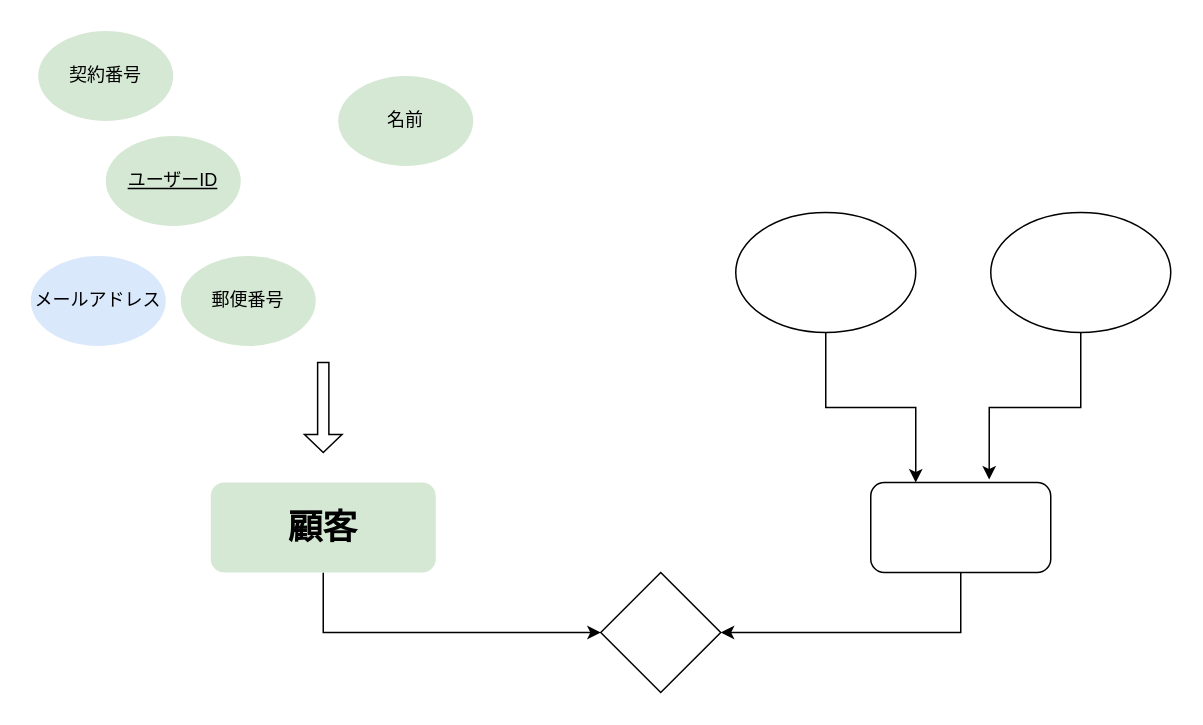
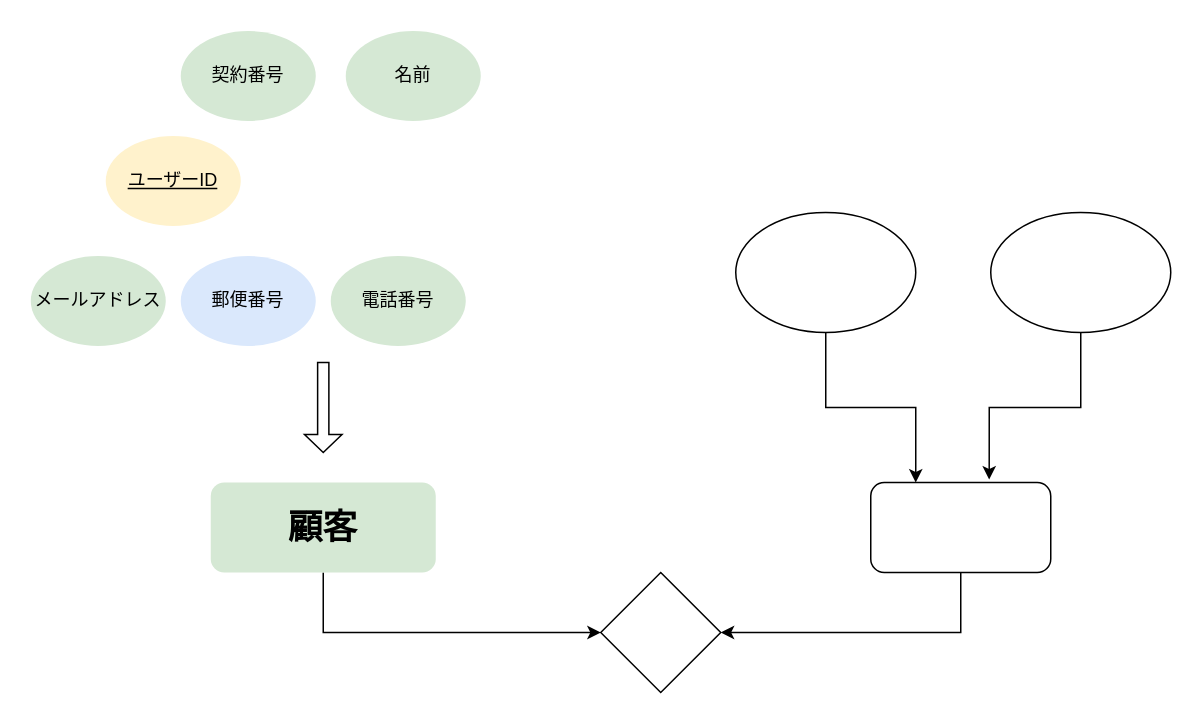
node "契約番号": moved (106, 76) -> (248, 76)
node "名前": moved (406, 121) -> (413, 76)
node "ユーザーID": fillcolor #d5e8d4 -> #fff2cc
node "メールアドレス": fillcolor #dae8fc -> #d5e8d4
node "郵便番号": fillcolor #d5e8d4 -> #dae8fc
node "電話番号": added
